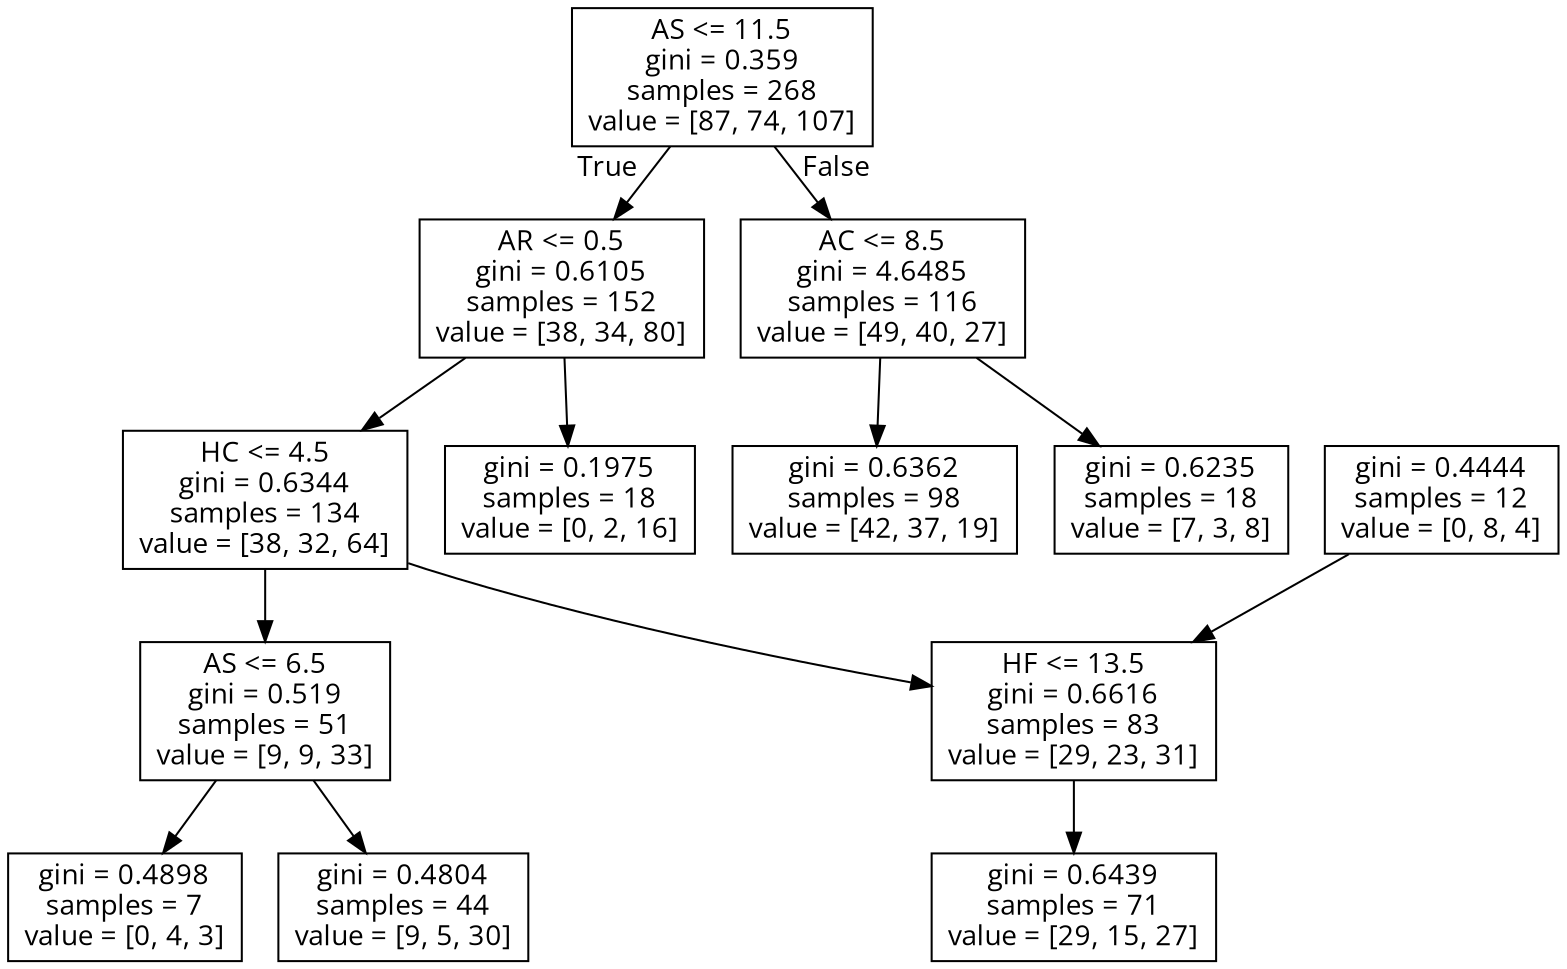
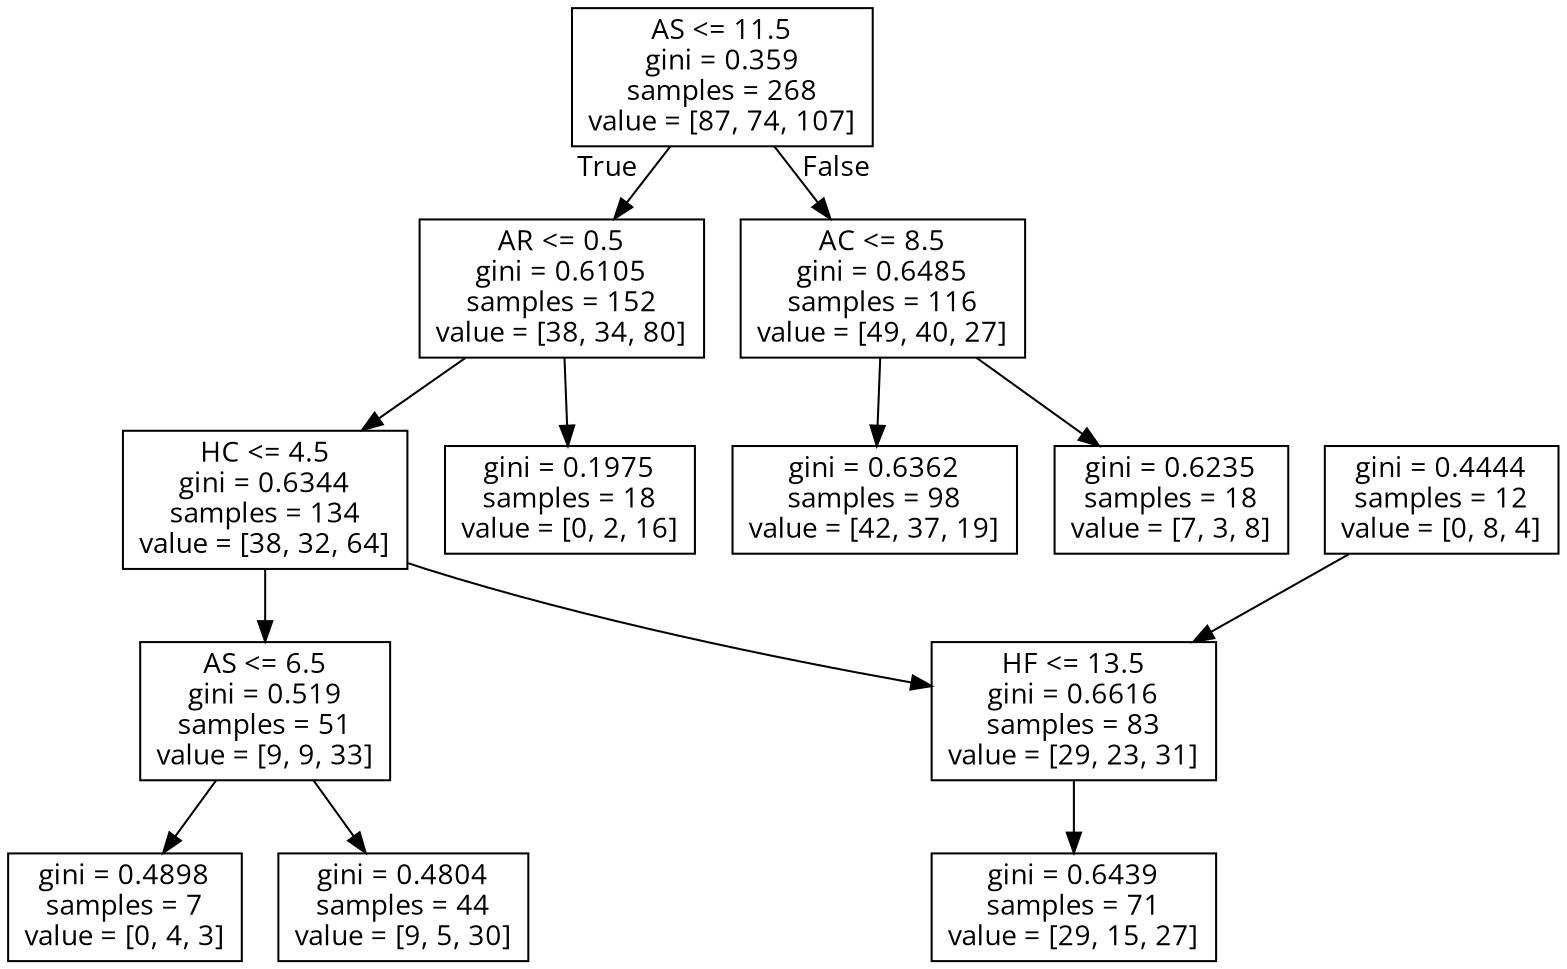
node "AC <= 8.5 gini = 4.6485 samples = 116 value = [49, 40, 27]": label "AC <= 8.5 gini = 4.6485 samples = 116 value = [49, 40, 27]" -> "AC <= 8.5 gini = 0.6485 samples = 116 value = [49, 40, 27]"
